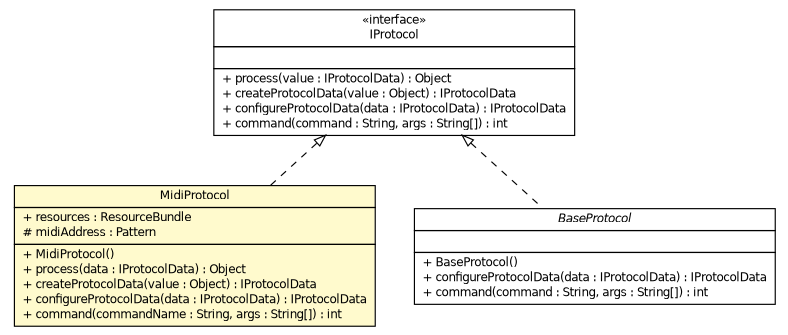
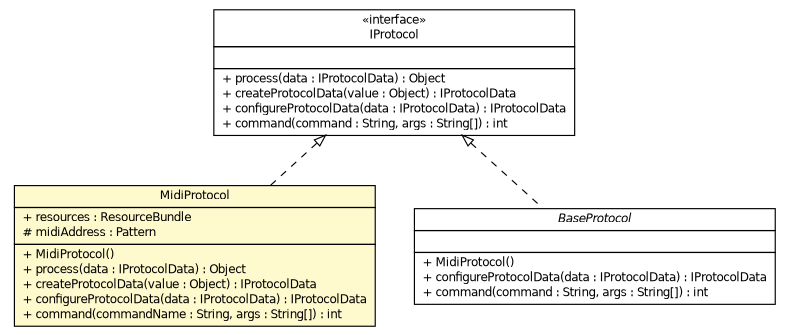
node "IProtocol": text "+ process(value : IProtocolData) : Object" -> "+ process(data : IProtocolData) : Object"
node "BaseProtocol": text "+ BaseProtocol()" -> "+ MidiProtocol()"
